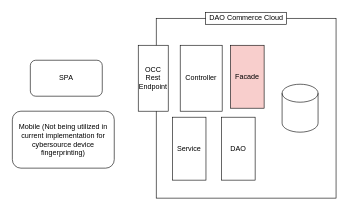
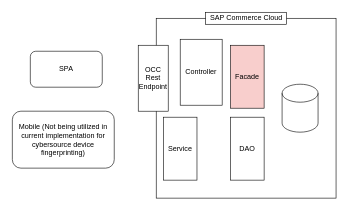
node "DAO Commerce Cloud": label "DAO Commerce Cloud" -> "SAP Commerce Cloud"
node "SPA": moved (66, 78) -> (66, 69)
node "Controller": moved (201, 78) -> (201, 72)
node "Service": moved (189, 149) -> (180, 149)
node "DAO": moved (239, 149) -> (248, 149)
